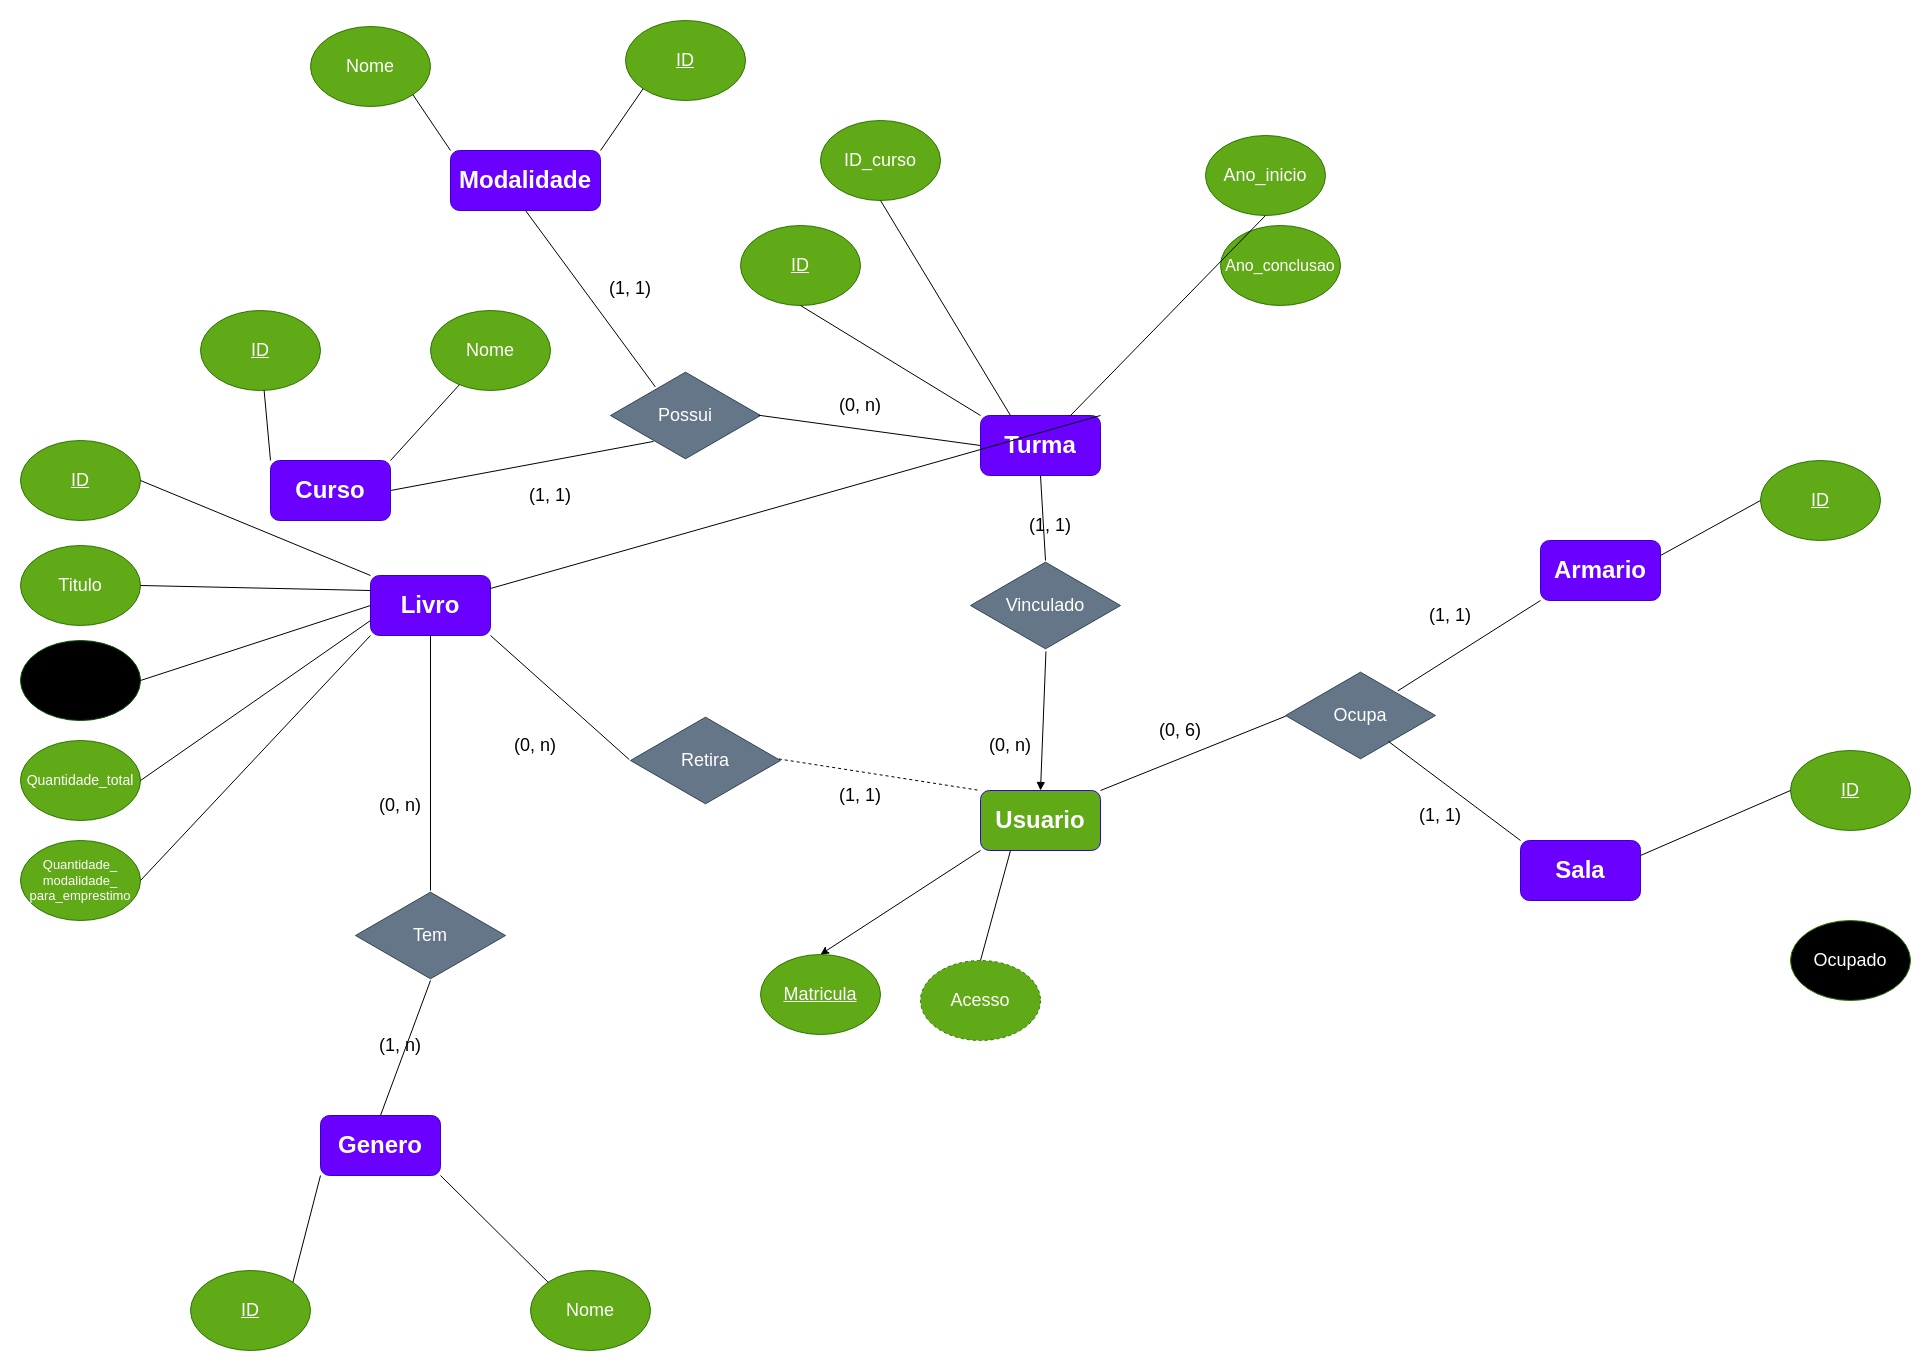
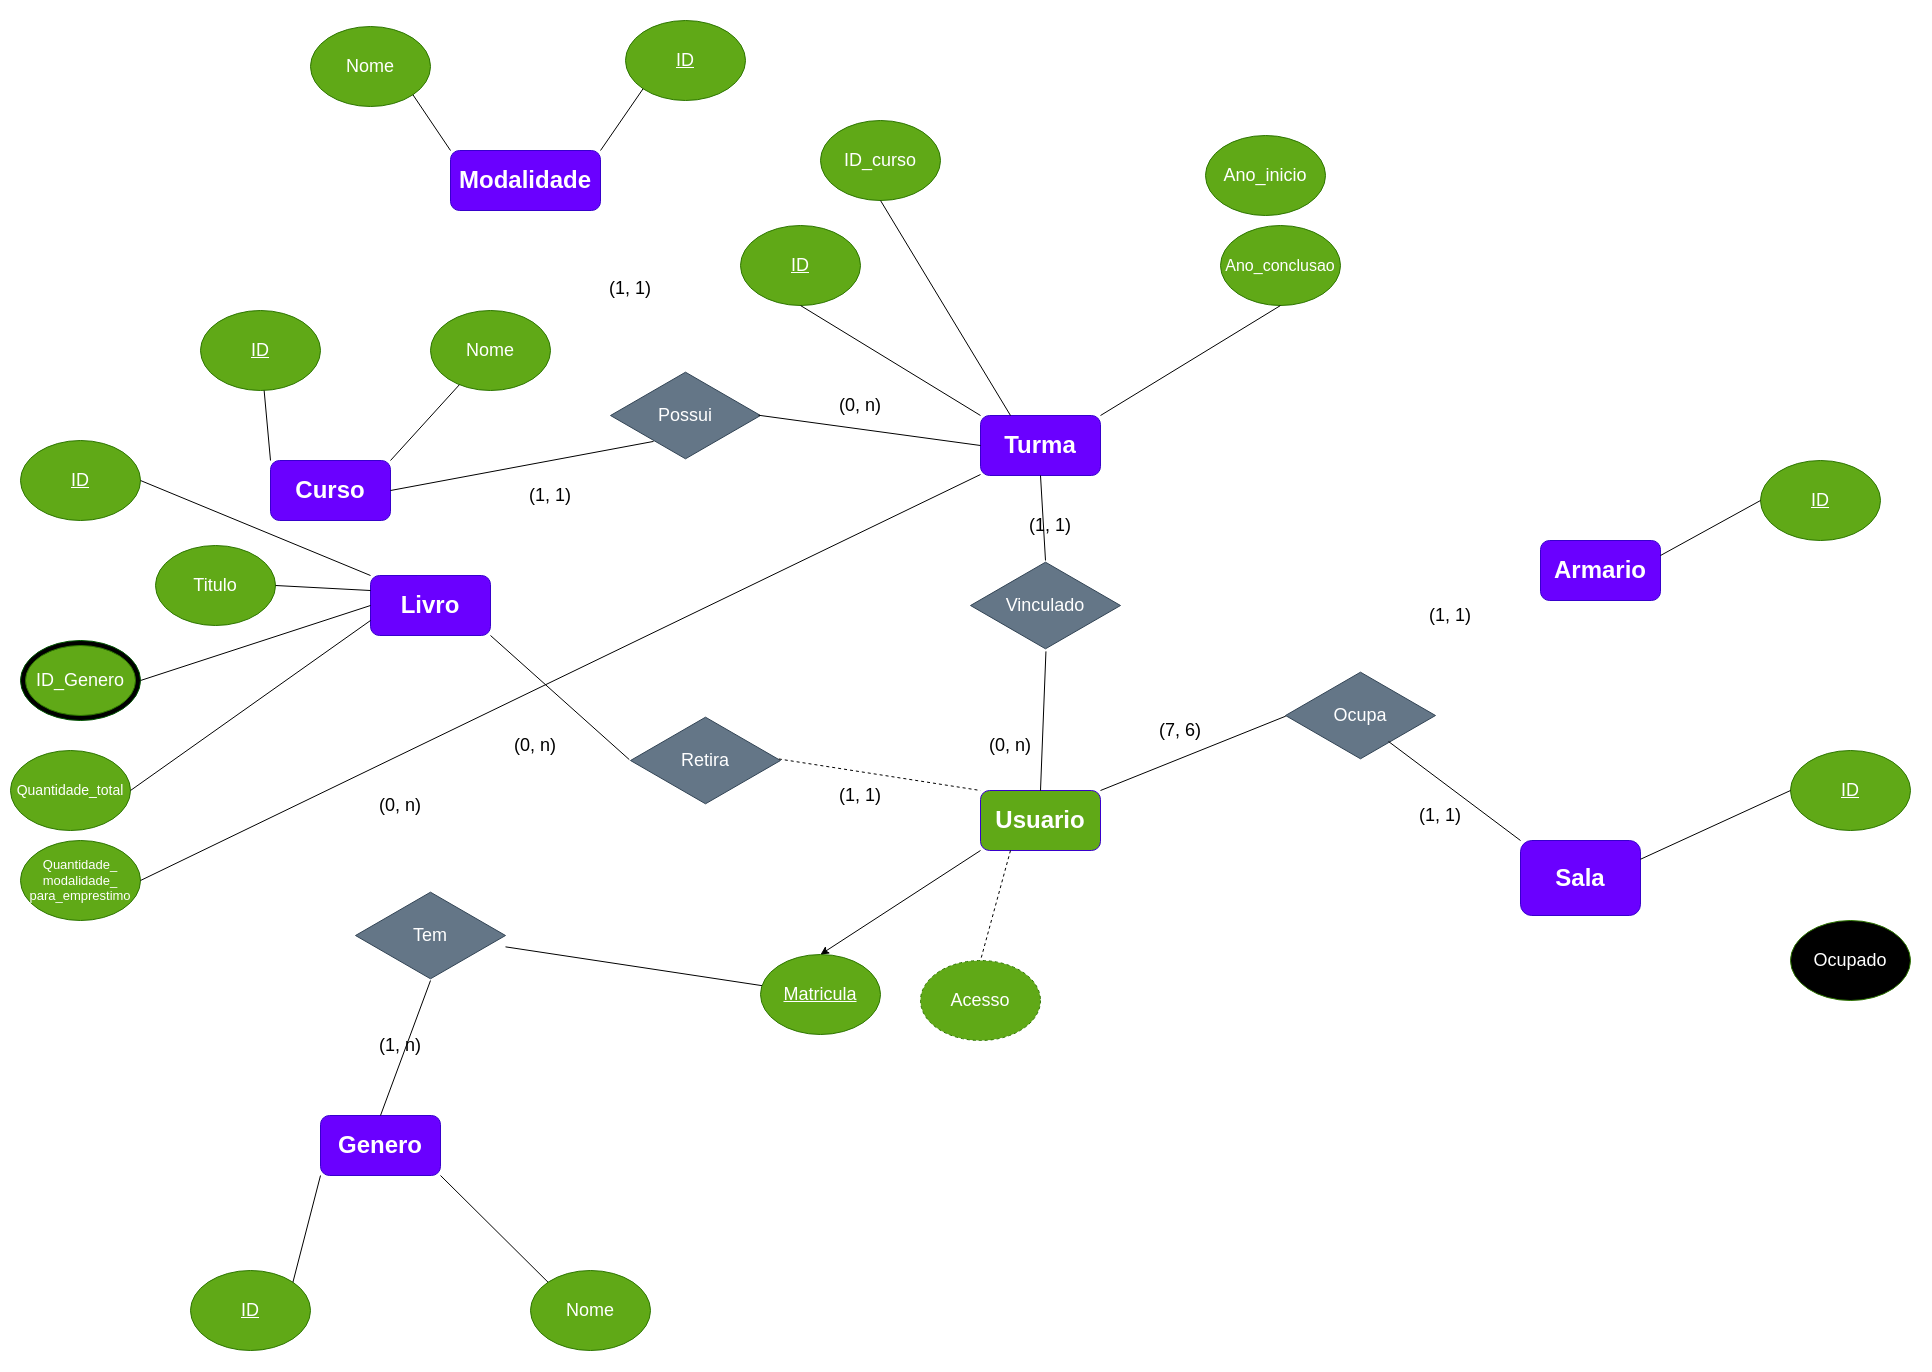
edge "Modalidade" -- "Possui": removed
edge "Ano_inicio" -- "Turma": removed
edge "Turma" -- "Livro": now "Turma" -- "Ano_conclusao"
node "Titulo": moved (81, 586) -> (216, 586)
edge "Armario" -- "Ocupa": removed
node "ID_Genero": added
node "(0, 6)": label "(0, 6)" -> "(7, 6)"
edge "Livro" -- "Quantidade_ modalidade_ para_emprestimo": now "Turma" -- "Quantidade_ modalidade_ para_emprestimo"
edge "Livro" -- "Tem": now "Matricula" -- "Tem"
node "Quantidade_total": moved (81, 781) -> (71, 791)
edge "Vinculado" -> "Usuario": arrowhead block -> none
node "Sala": size 120x60 -> 120x75
edge "Usuario" -- "Acesso": style solid -> dashed
